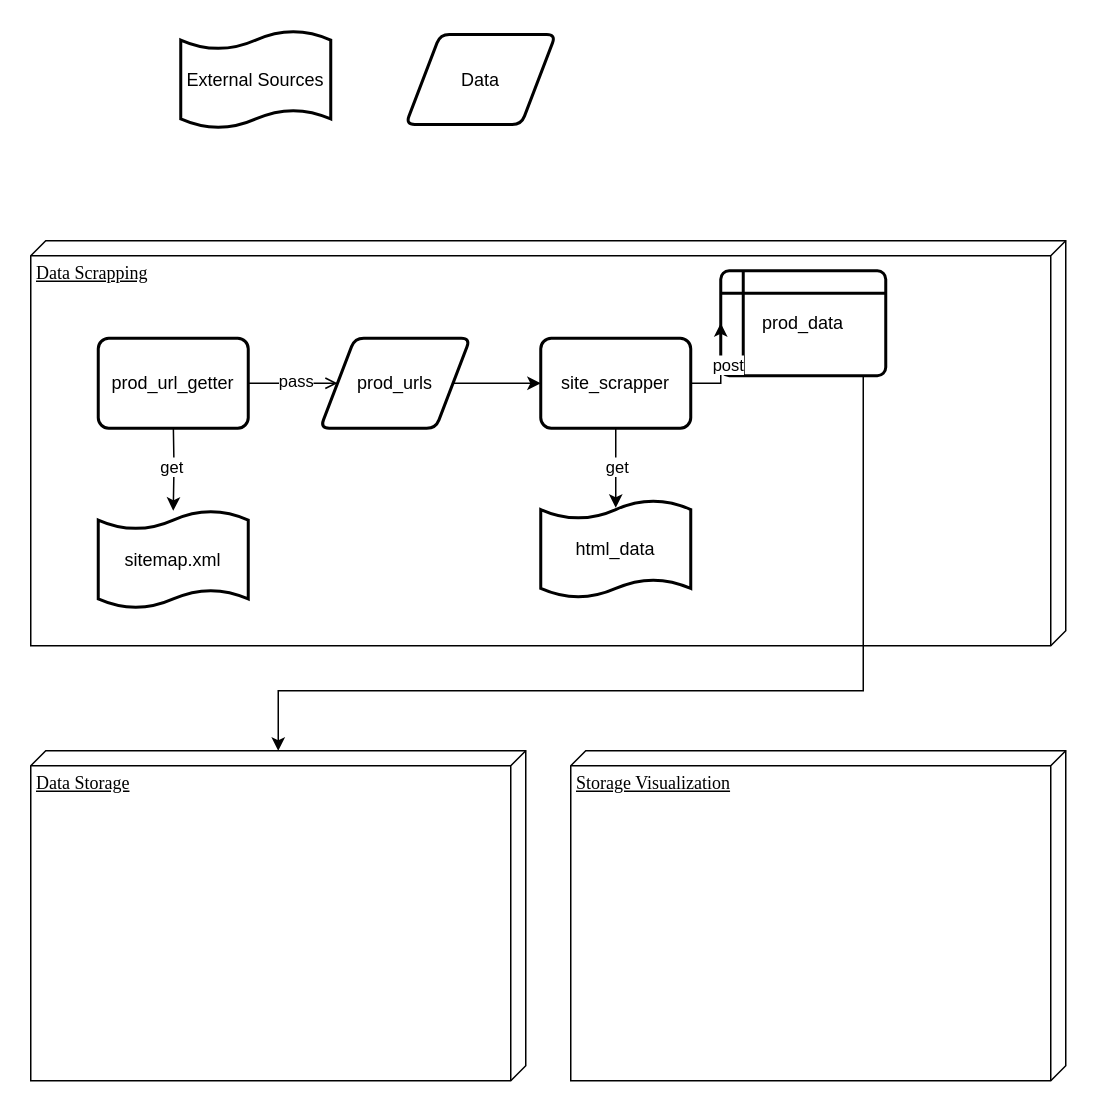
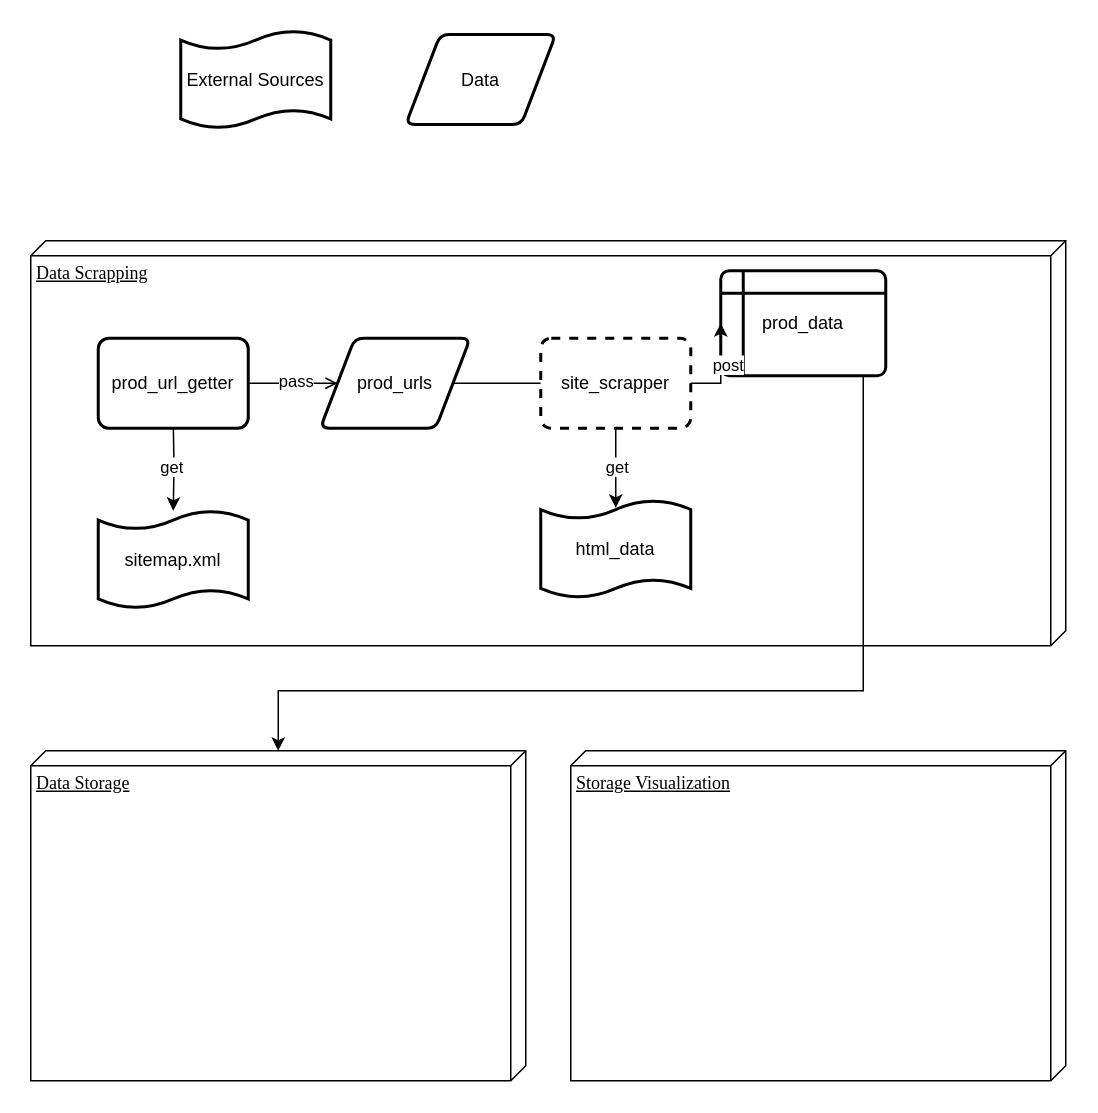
edge "prod_urls" -> "site_scrapper": arrowhead classic -> none
node "site_scrapper": style solid -> dashed
